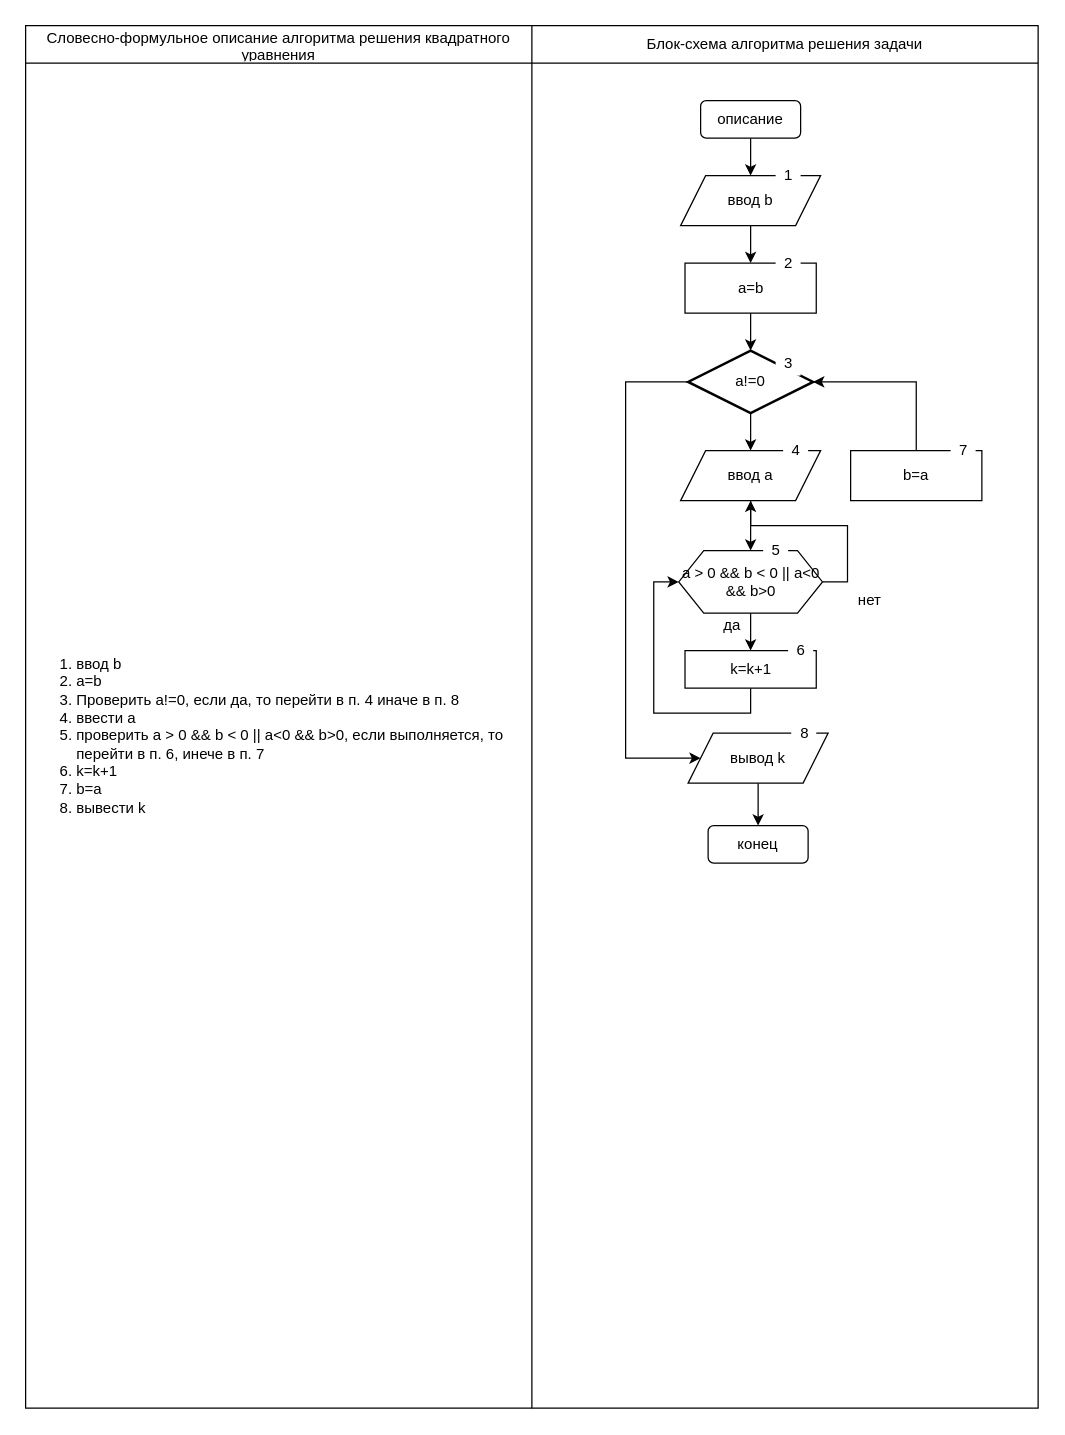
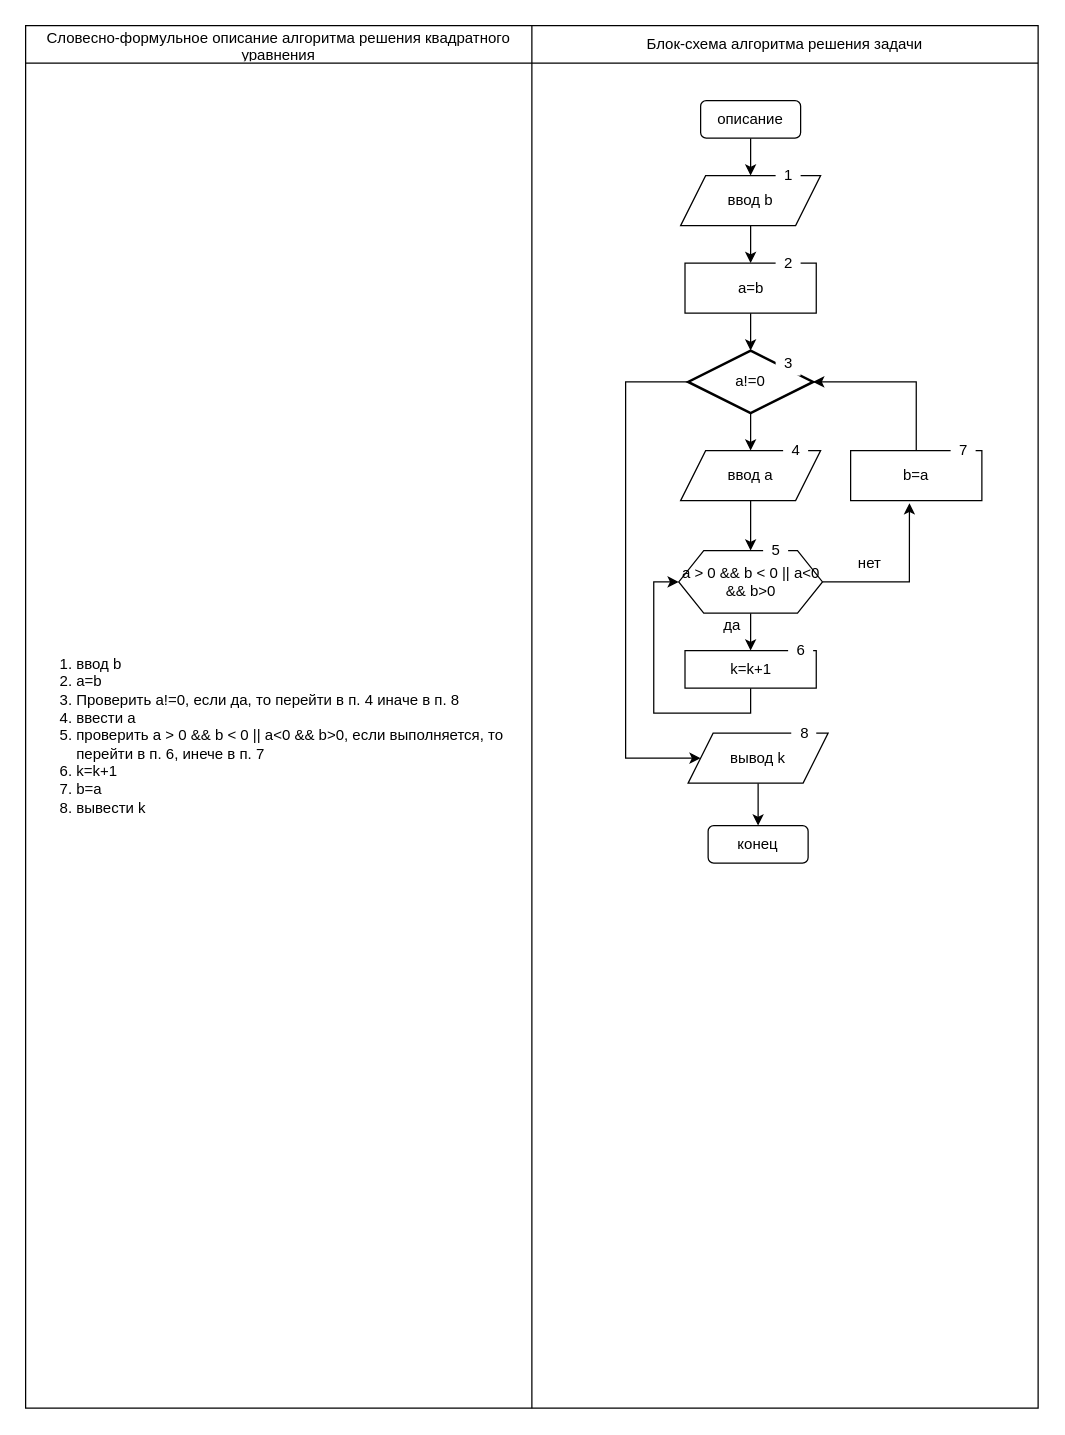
edge "a > 0 && b < 0 || a<0 && b>0" -> "ввод a": now "a > 0 && b < 0 || a<0 && b>0" -> "b=a"
node "нет": moved (869, 601) -> (869, 563)
